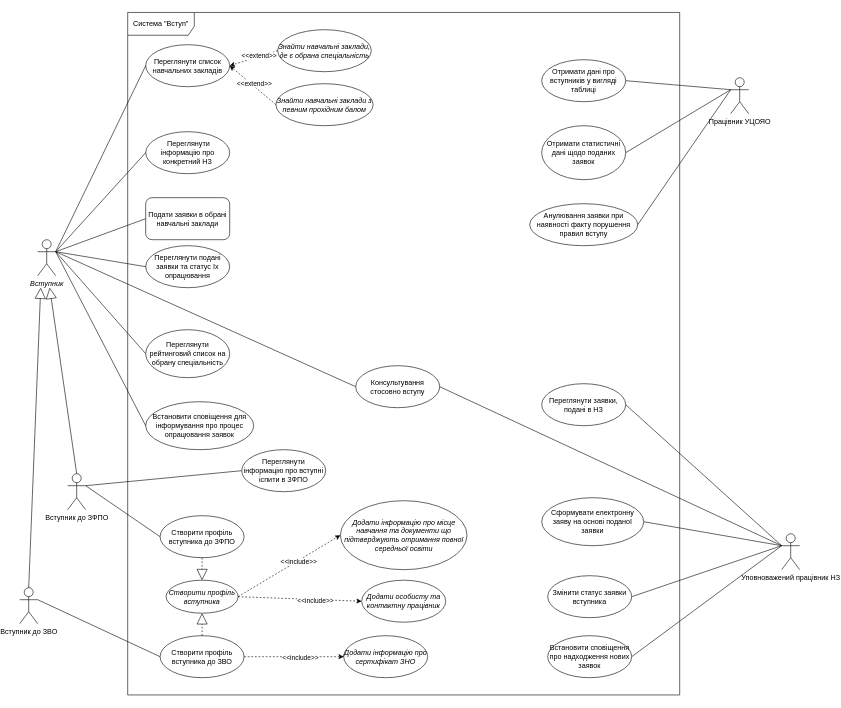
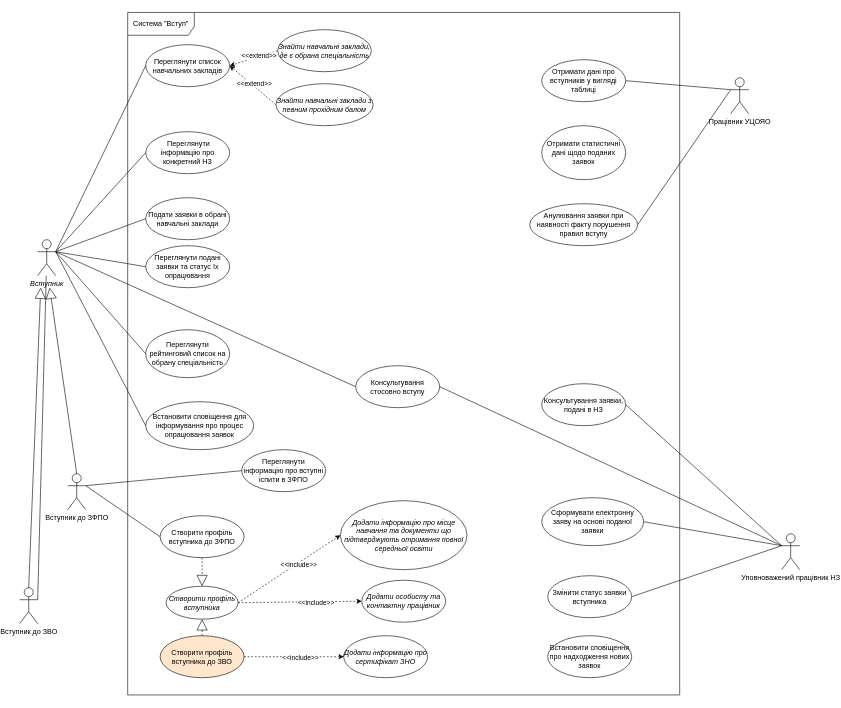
edge "Працівник УЦОЯО" -- "Отримати статистичні дані щодо поданих заявок": removed
node "Подати заявки в обрані навчальні заклади": shape rounded rectangle -> ellipse
node "Переглянути заявки, подані в НЗ": label "Переглянути заявки, подані в НЗ" -> "Консультування заявки, подані в НЗ"
node "Створити профіль вступника": moved (202, 597) -> (202, 603)
edge "Уповноважений працівник НЗ" -- "Встановити сповіщення про надходження нових заявок": removed
edge "Вступник до ЗВО" -- "Створити профіль вступника до ЗВО": now "Вступник до ЗВО" -- "Вступник"
node "Створити профіль вступника до ЗВО": fillcolor #ffffff -> #ffe6cc
